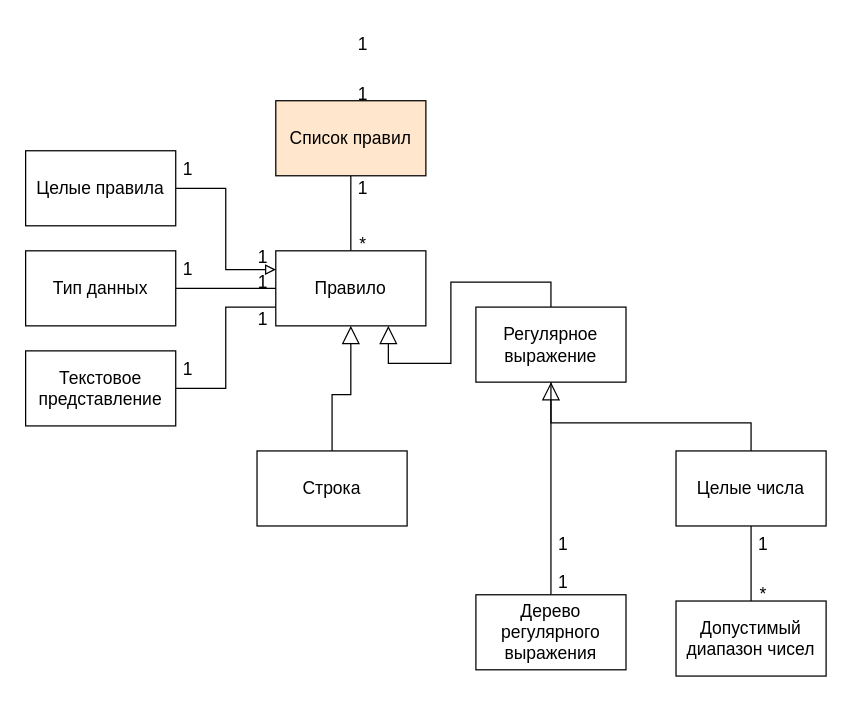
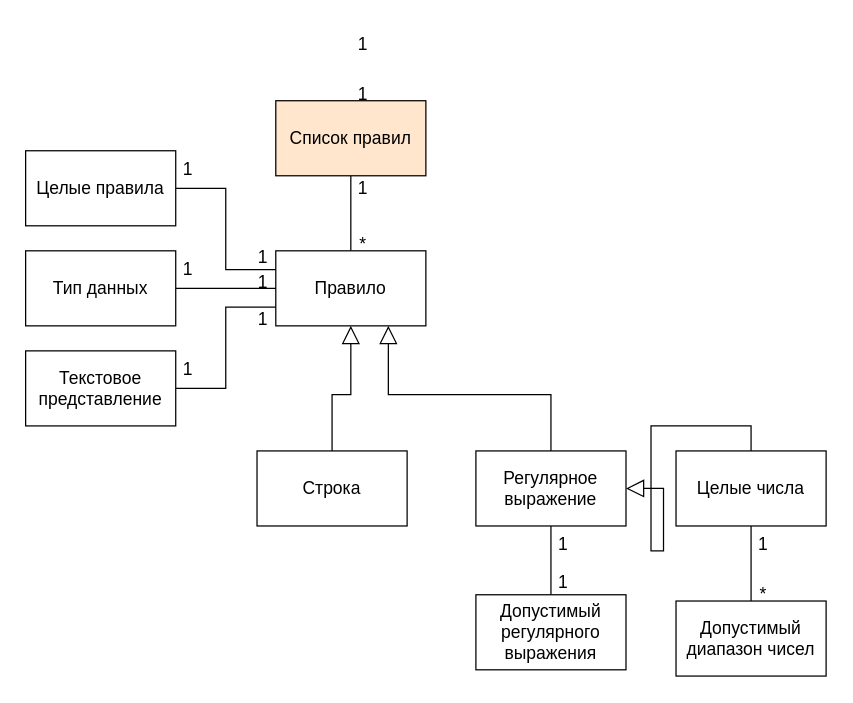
edge "Целые правила" -> "Правило": arrowhead block -> none
node "Регулярное выражение": moved (551, 344) -> (551, 488)
node "Дерево регулярного выражения": label "Дерево регулярного выражения" -> "Допустимый регулярного выражения"
